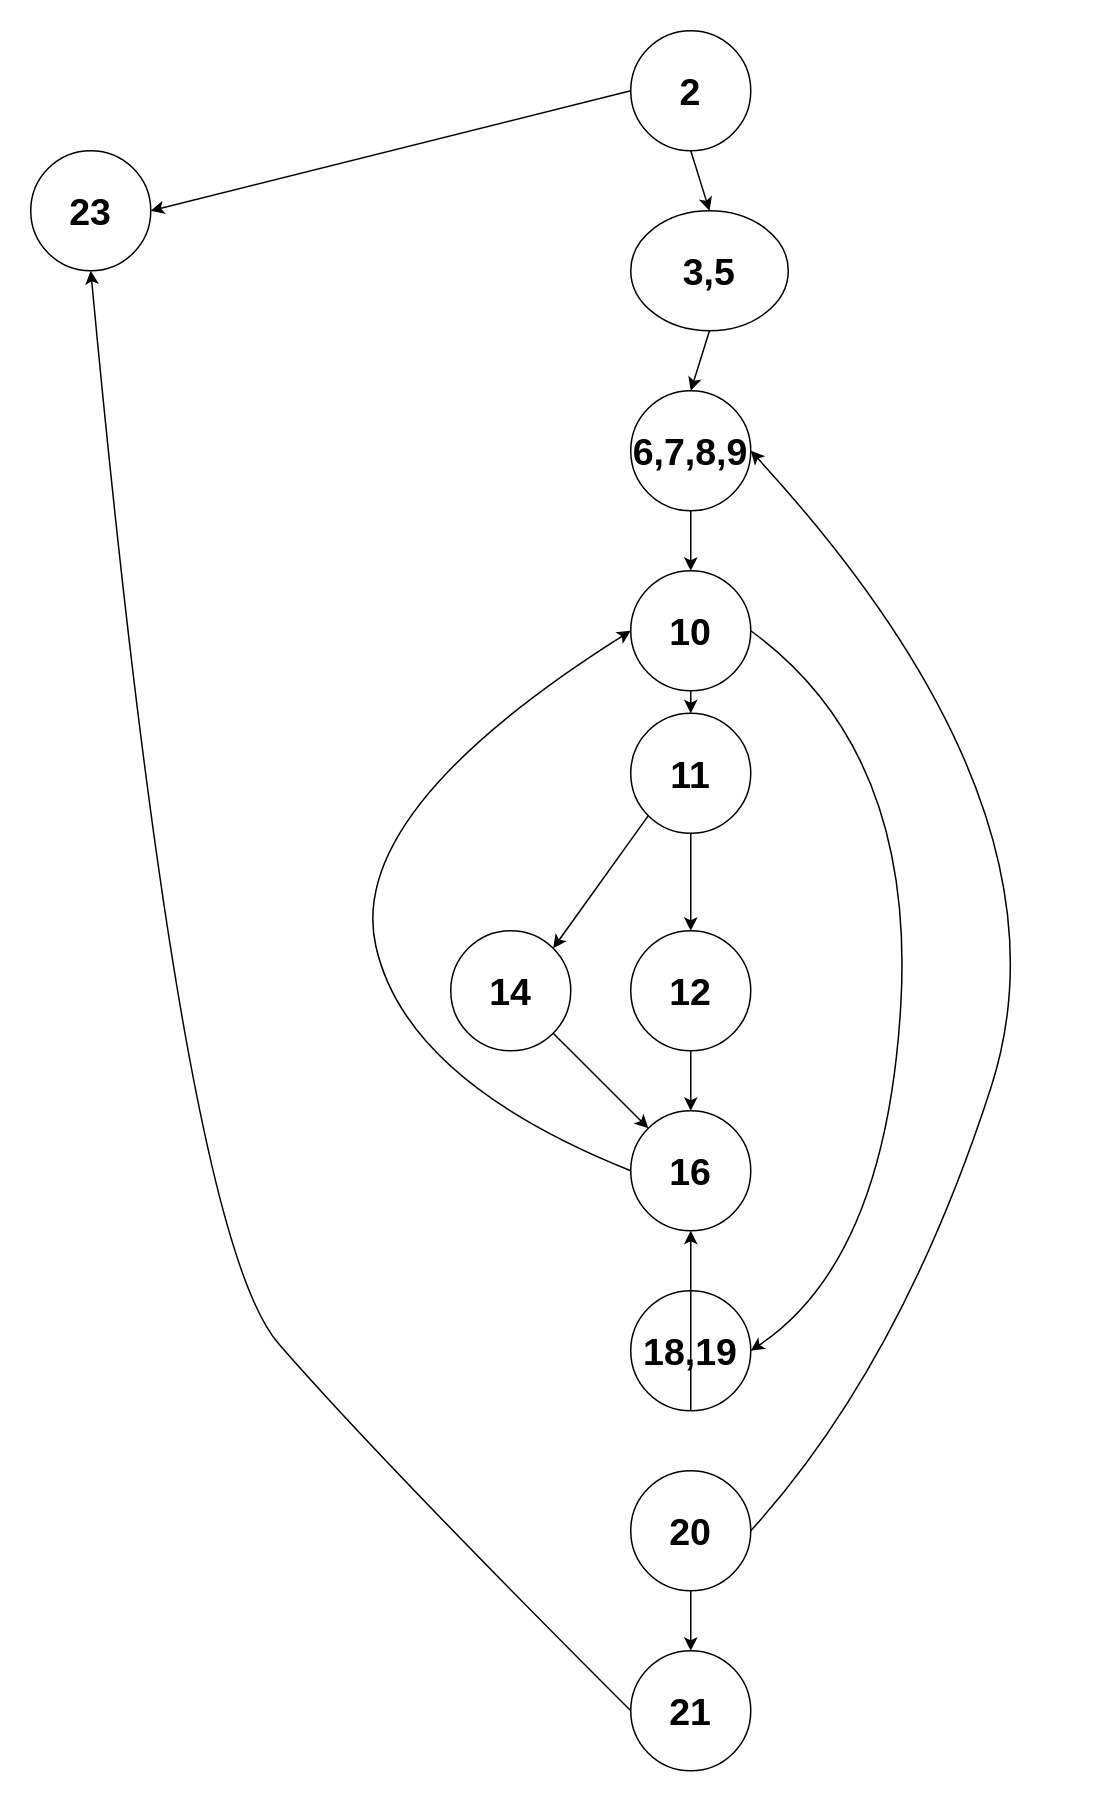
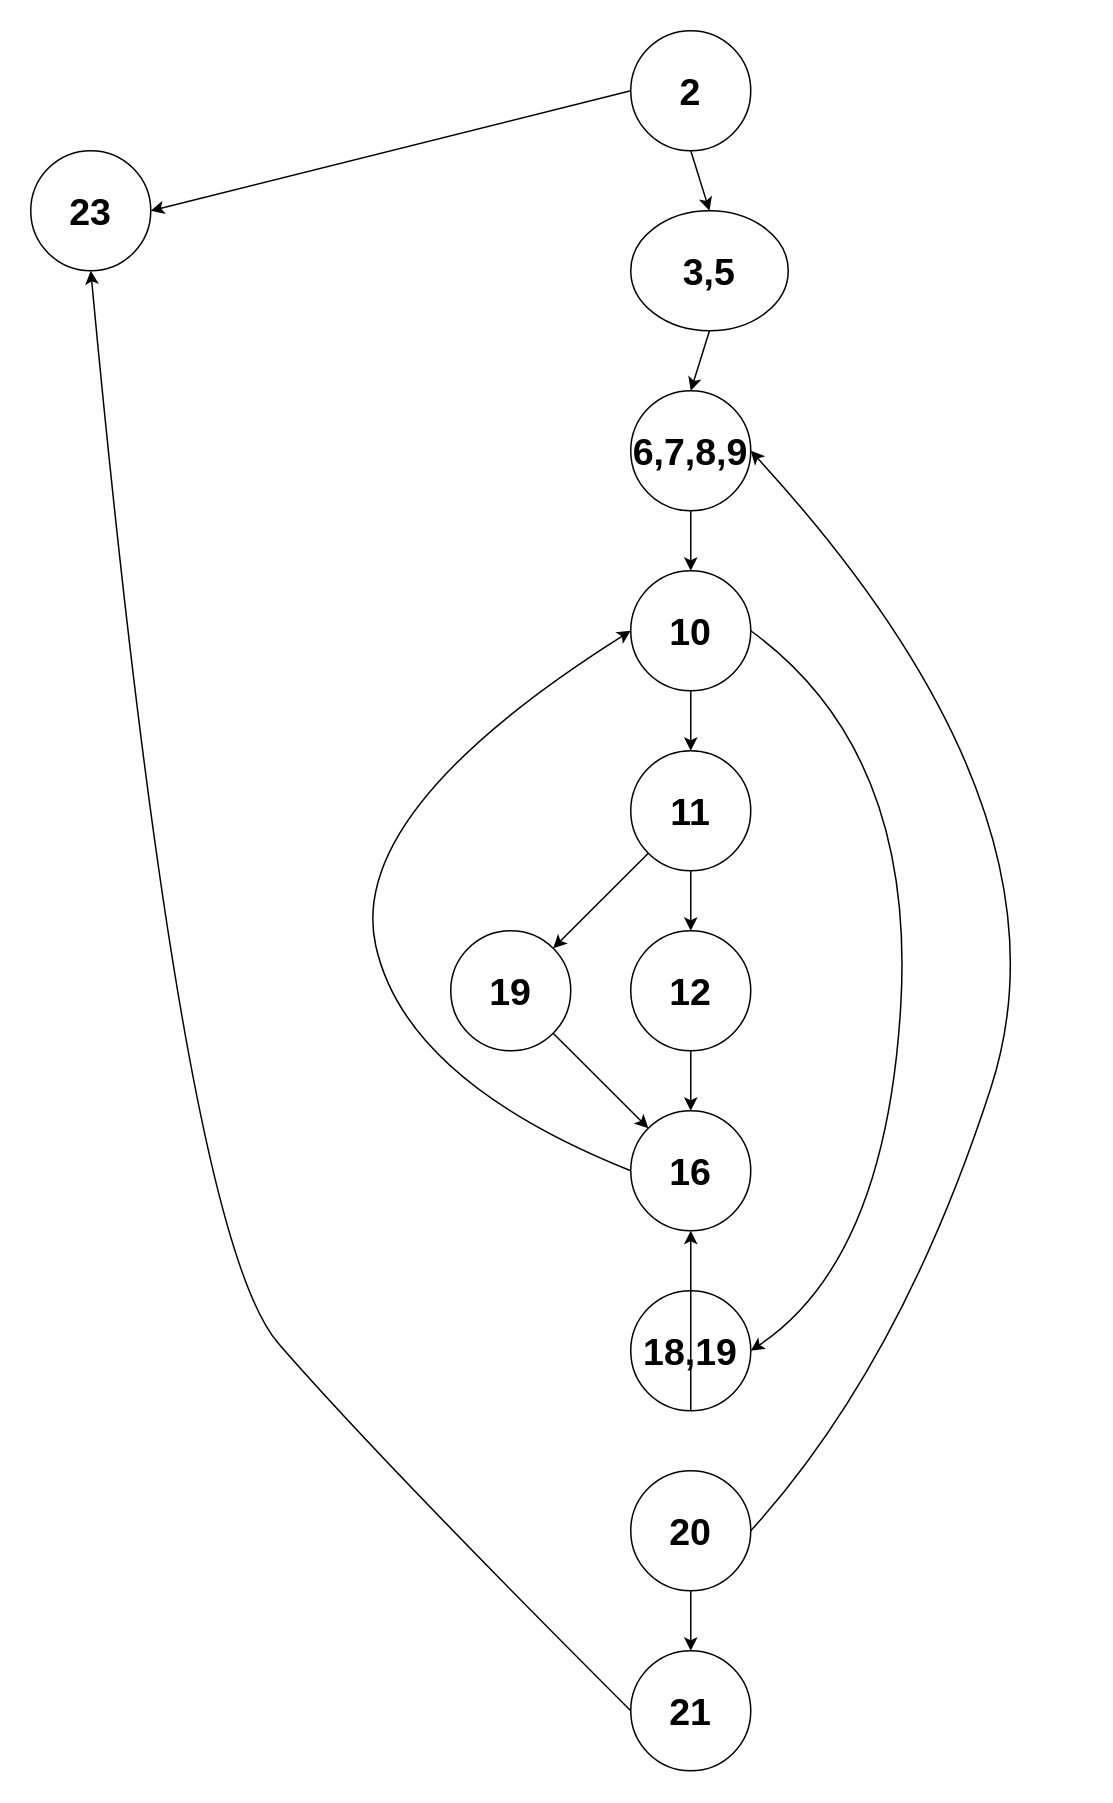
node "11": moved (691, 773) -> (691, 811)
node "14": label "14" -> "19"
